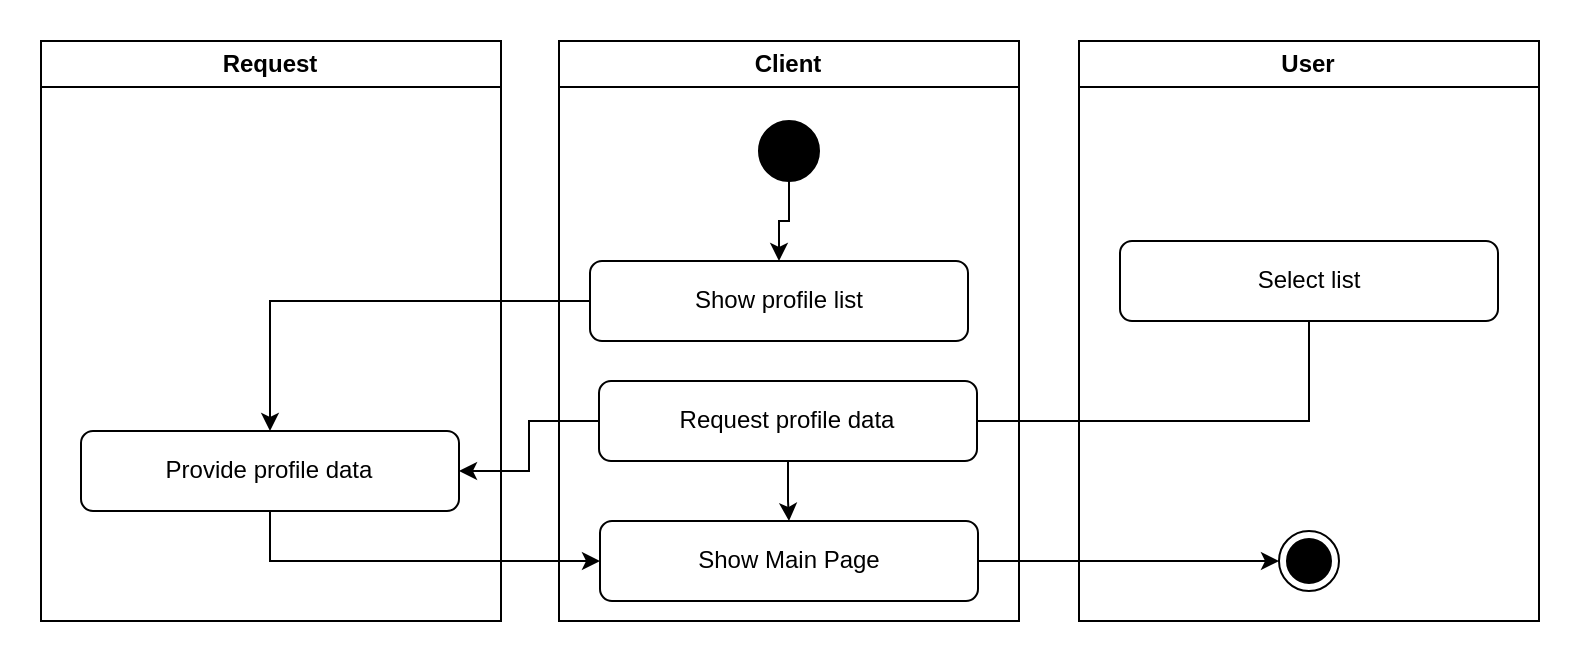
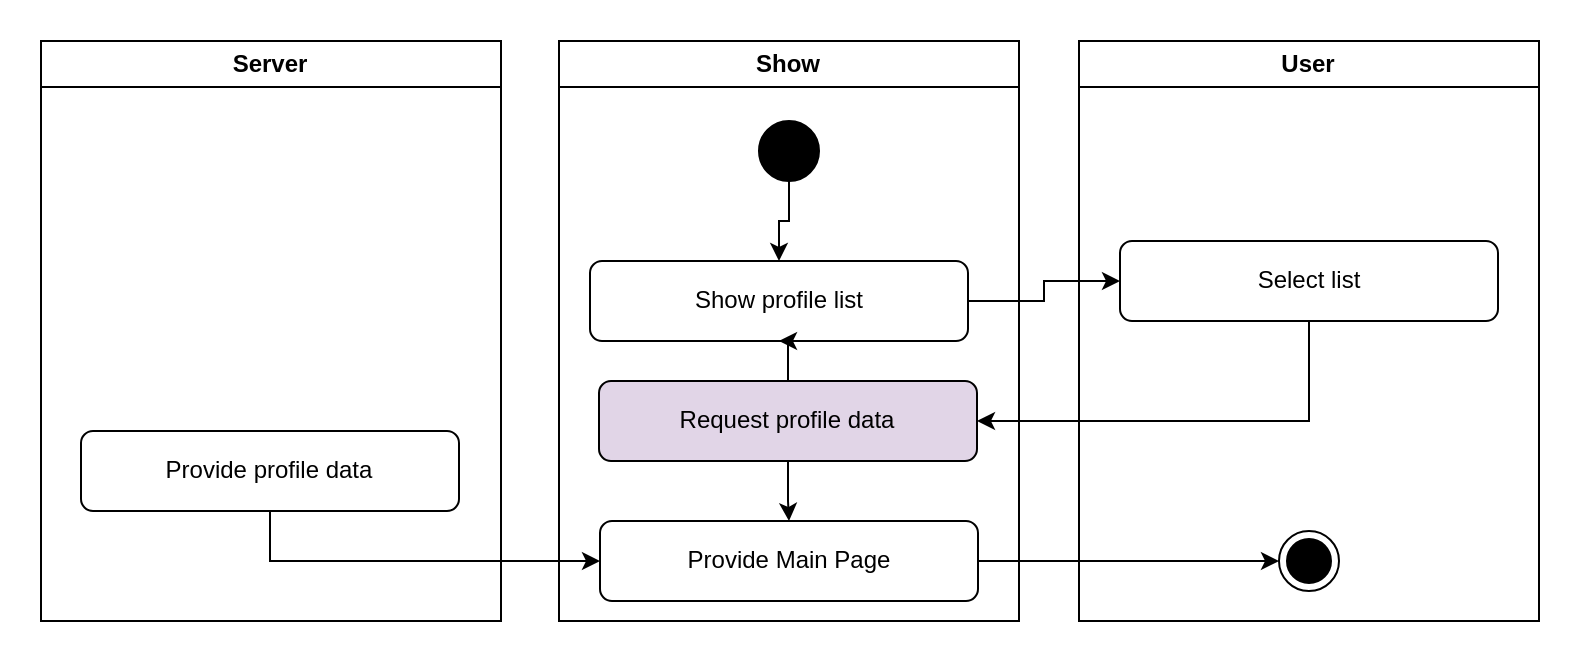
node "Request": label "Request" -> "Server"
node "Client": label "Client" -> "Show"
edge "Show profile list" -> "Provide profile data": now "Show profile list" -> "Select list"
node "Request profile data": fillcolor #ffffff -> #e1d5e7
edge "Select list" -- "Request profile data": arrowhead none -> classic
edge "Request profile data" -> "Provide profile data": now "Request profile data" -> "Show profile list"
node "Show Main Page": label "Show Main Page" -> "Provide Main Page"
